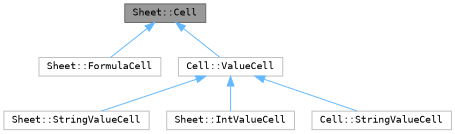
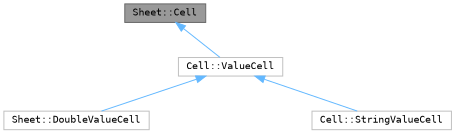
node "Sheet::FormulaCell": removed
node "Sheet::StringValueCell": label "Sheet::StringValueCell" -> "Sheet::DoubleValueCell"
node "Sheet::IntValueCell": removed
